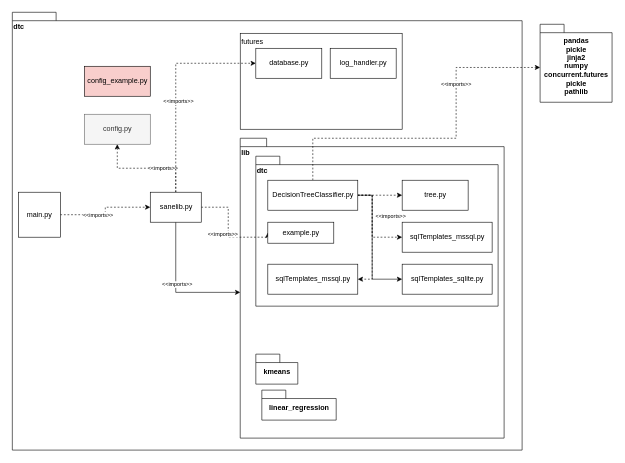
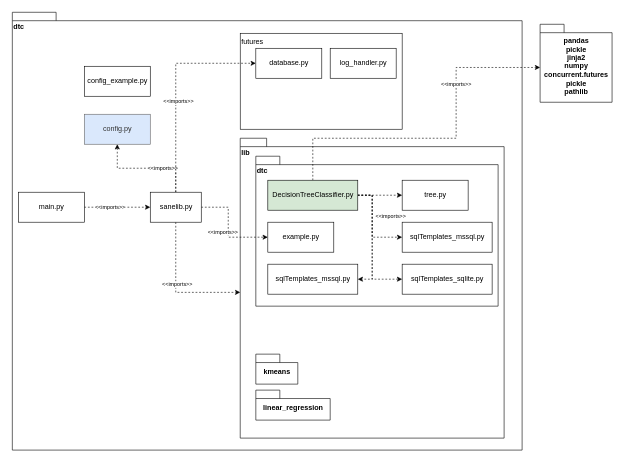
node "config_example.py": fillcolor #f8cecc -> #ffffff
node "config.py": fillcolor #f5f5f5 -> #dae8fc
node "DecisionTreeClassifier.py": fillcolor #ffffff -> #d5e8d4
node "main.py": size 42x45 -> 66x30
node "example.py": size 66x21 -> 66x30
edge "DecisionTreeClassifier.py" -> "sqlTemplates_sqlite.py": style solid -> dashed
edge "sanelib.py" -> "lib": style solid -> dashed
node "linear_regression": moved (299, 405) -> (293, 405)
